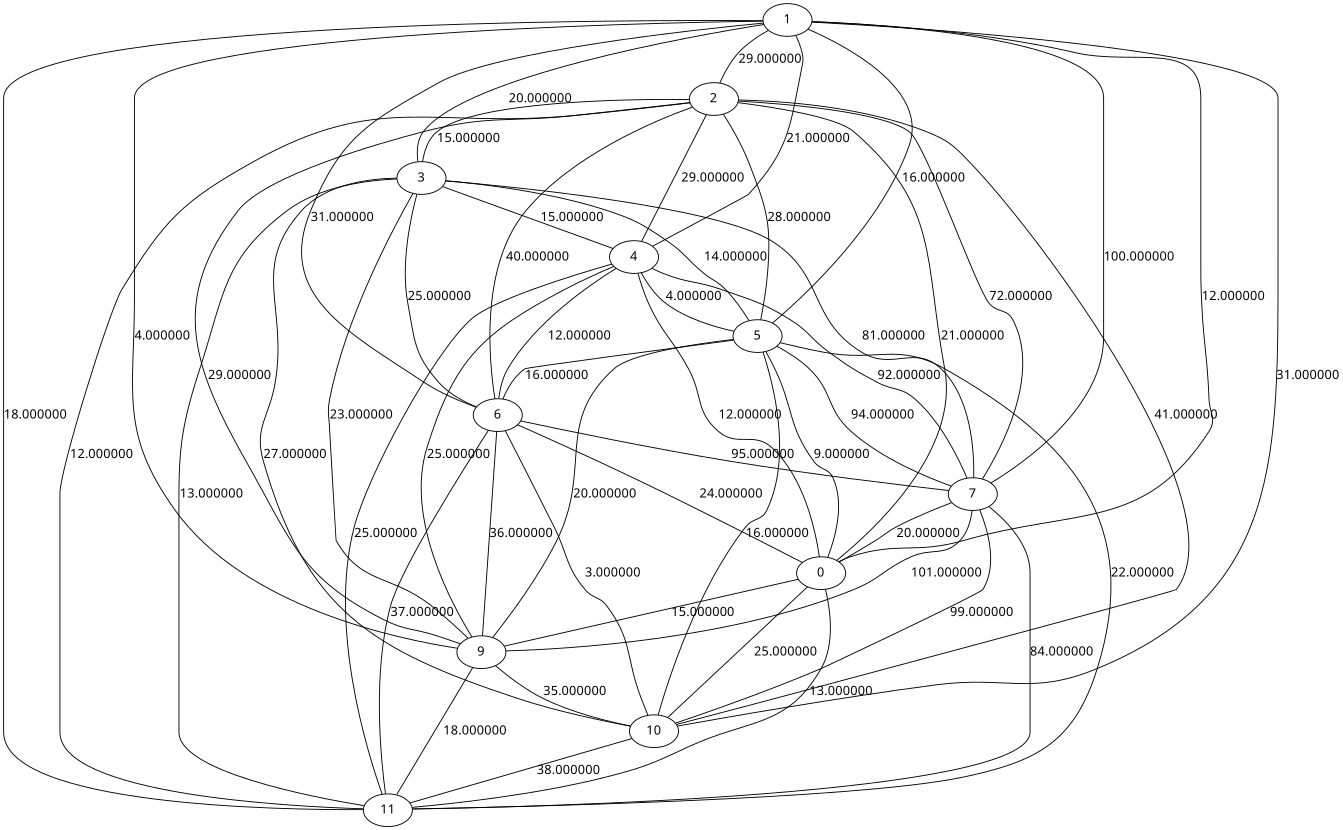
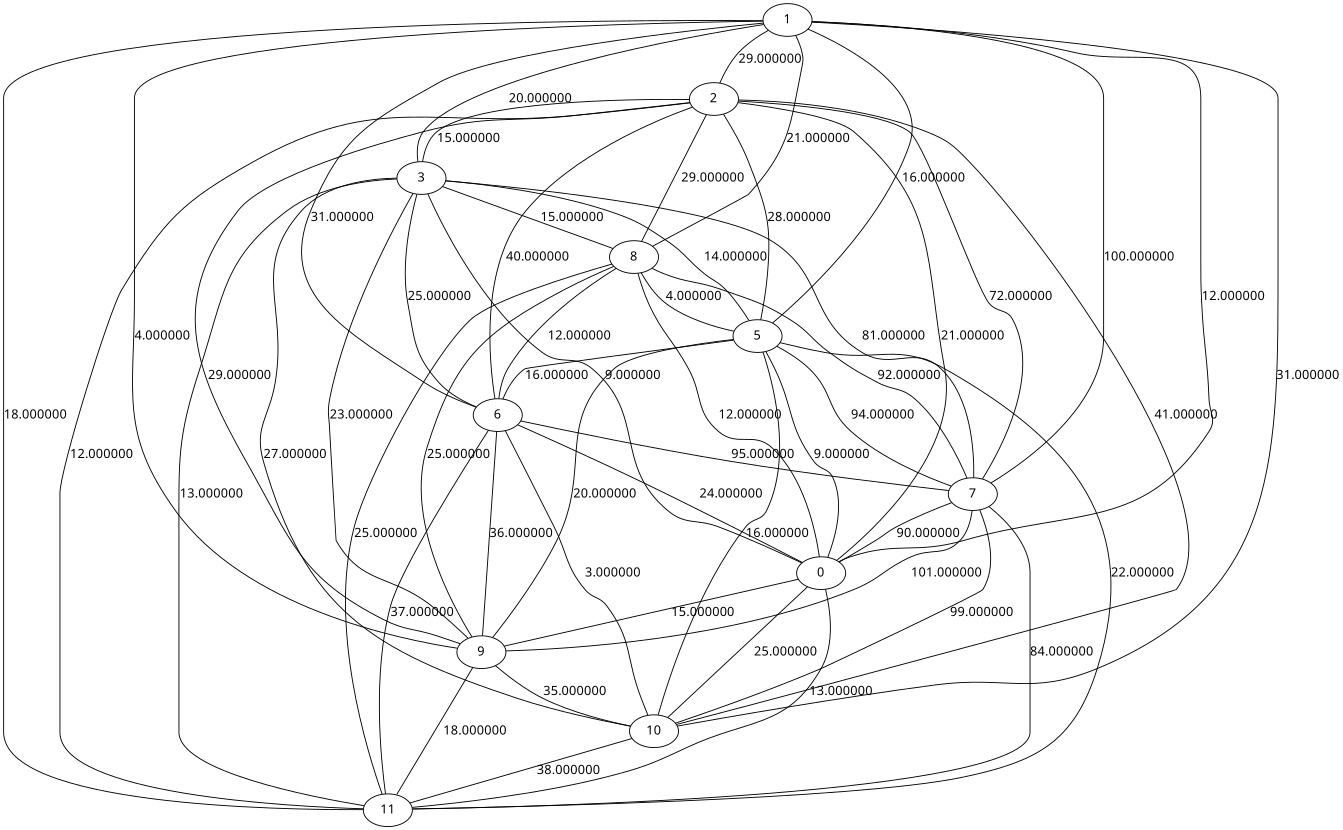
node "4": label "4" -> "8"
edge "3" -- "0": added, label "9.000000"
edge "7" -- "0": label "20.000000" -> "90.000000"
